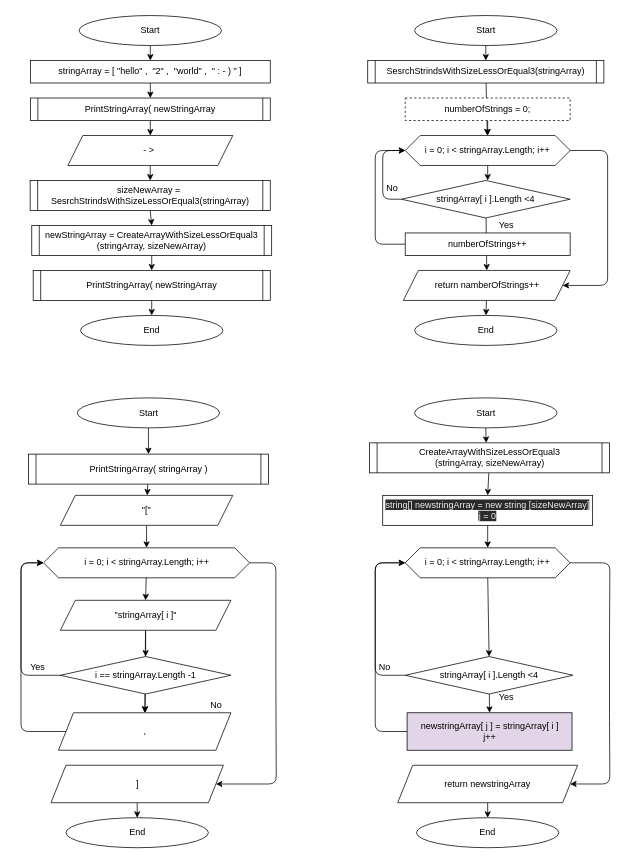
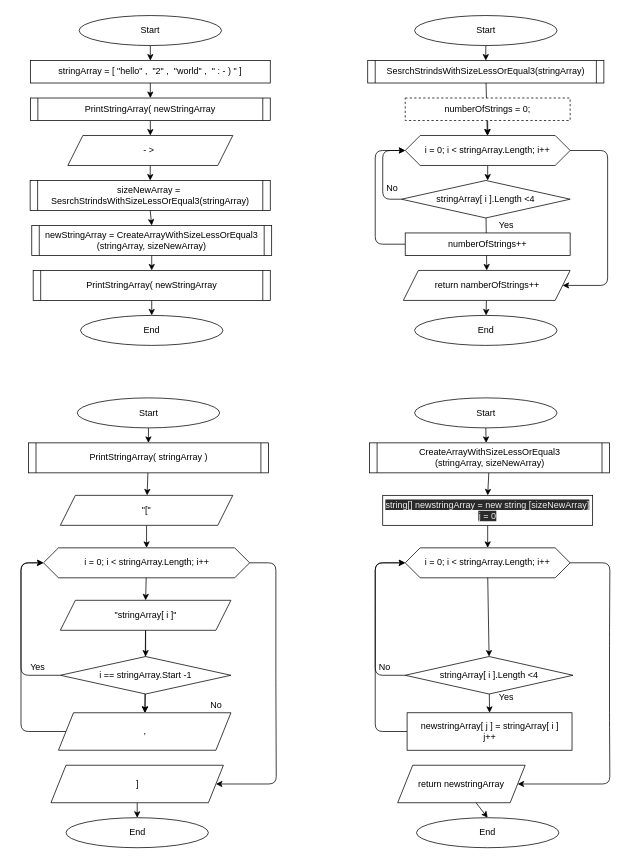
node "PrintStringArray( stringArray )": moved (149, 469) -> (149, 458)
node "i == stringArray.Length -1": label "i == stringArray.Length -1" -> "i == stringArray.Start -1"
node "newstringArray[ j ] = stringArray[ i ] j++": fillcolor #e1d5e7 -> #ffffff
node "return newstringArray": size 180x38 -> 128x38
